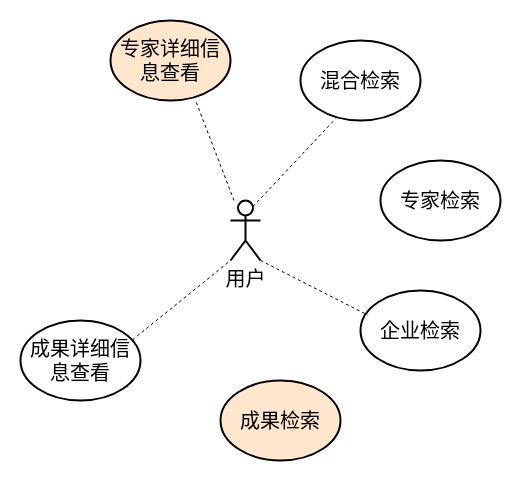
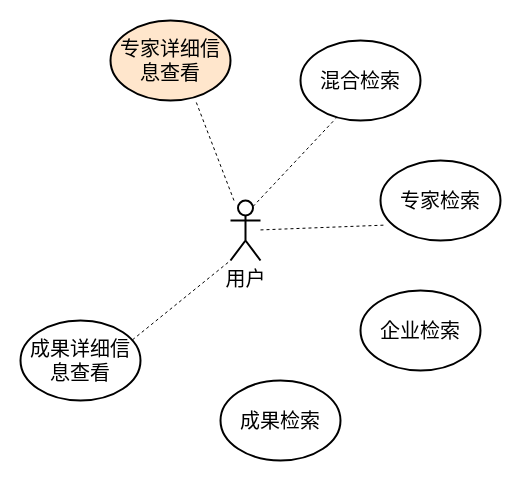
edge "专家检索" -- "用户": added
edge "用户" -- "企业检索": removed
node "成果检索": fillcolor #ffe6cc -> #ffffff
